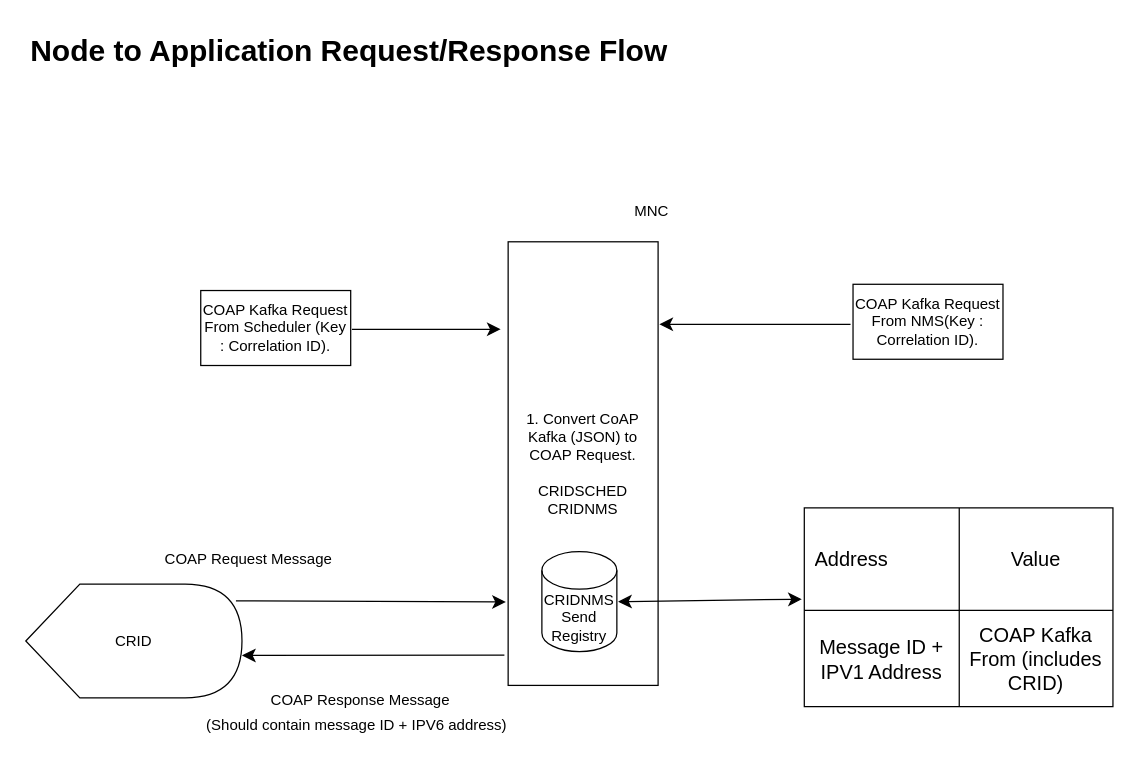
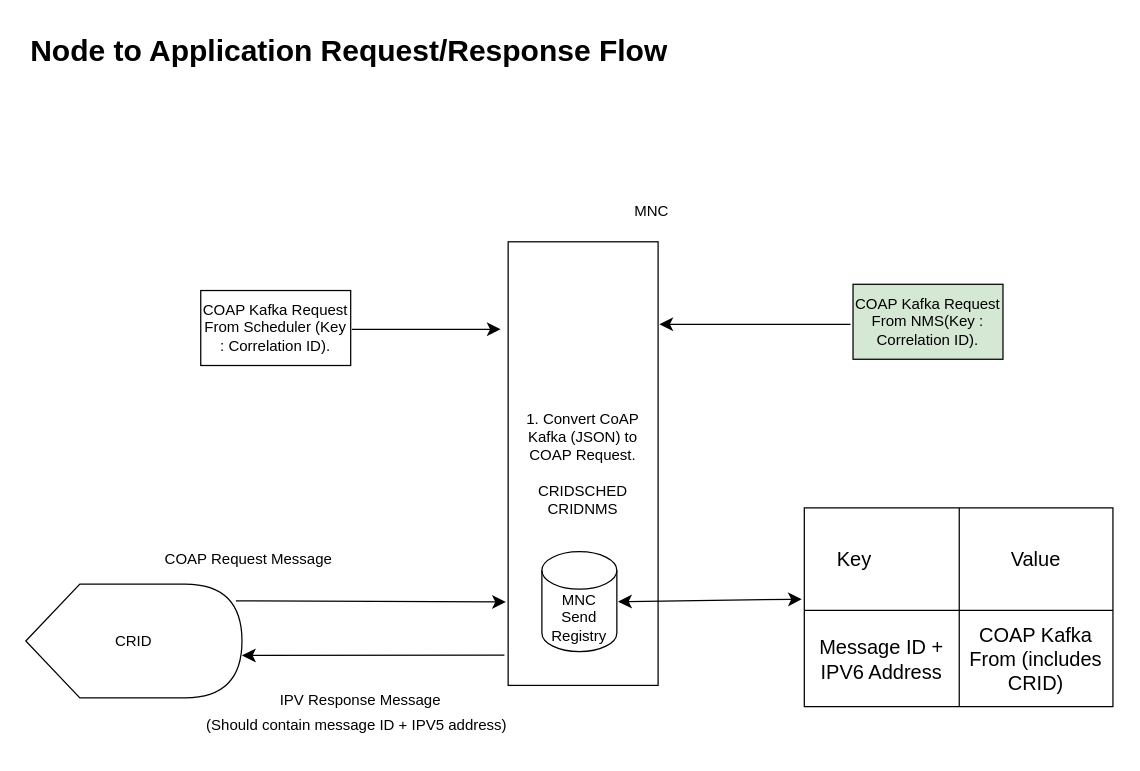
node "COAP Kafka Request From NMS(Key : Correlation ID).": fillcolor #ffffff -> #d5e8d4
node "Address": label "Address" -> "Key"
node "CRIDNMS Send Registry": label "CRIDNMS Send Registry" -> "MNC Send Registry"
node "Message ID + IPV1 Address": label "Message ID + IPV1 Address" -> "Message ID + IPV6 Address"
node "COAP Response Message": label "COAP Response Message" -> "IPV Response Message"
node "(Should contain message ID + IPV6 address)": label "(Should contain message ID + IPV6 address)" -> "(Should contain message ID + IPV5 address)"
